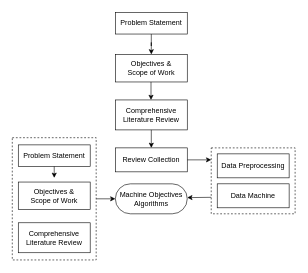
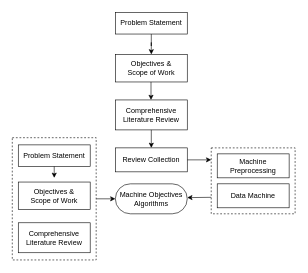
node "Data Preprocessing": label "Data Preprocessing" -> "Machine Preprocessing"
